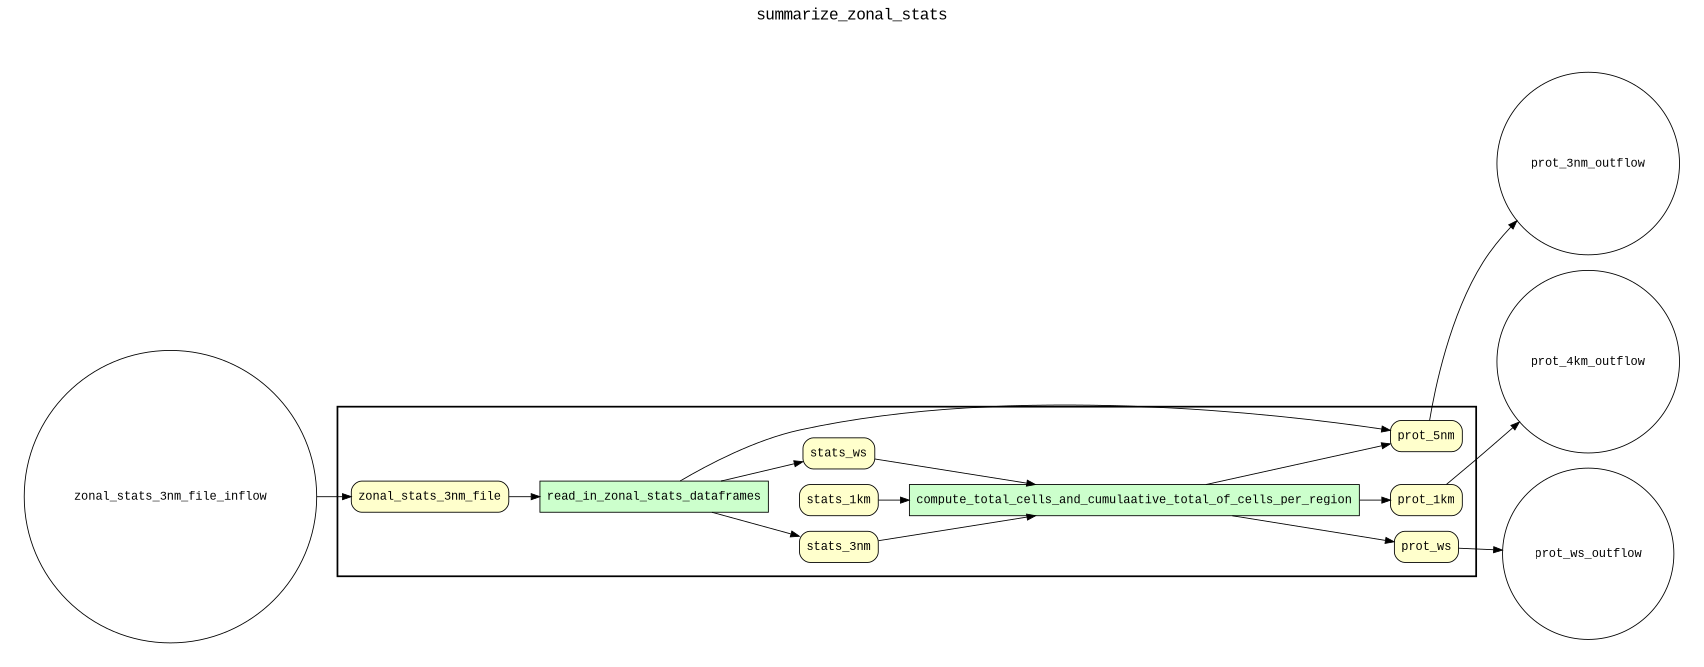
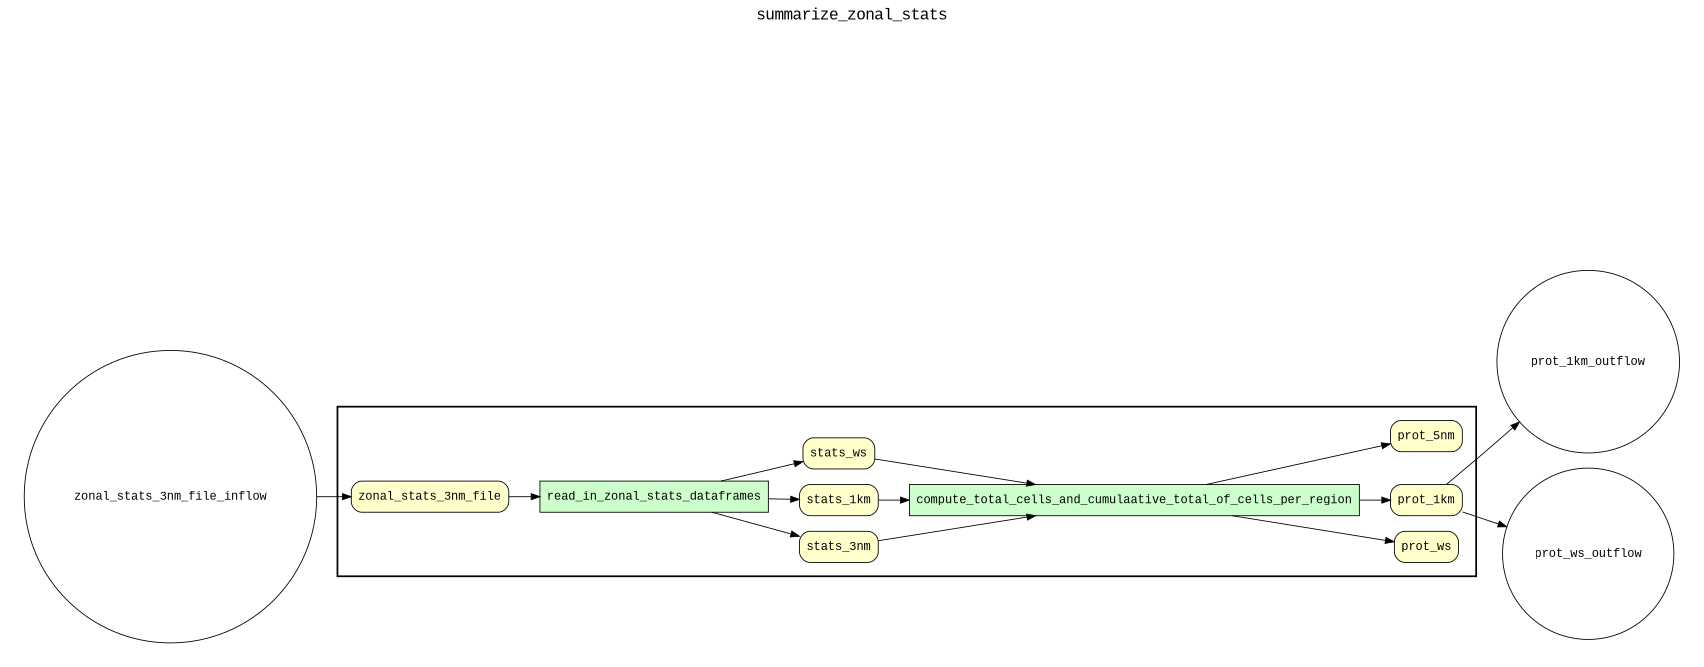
node "prot_3nm_outflow": removed
node "prot_4km_outflow": label "prot_4km_outflow" -> "prot_1km_outflow"
edge "read_in_zonal_stats_dataframes" -> "prot_5nm": now "read_in_zonal_stats_dataframes" -> "stats_1km"
edge "prot_ws" -> "prot_ws_outflow": now "prot_1km" -> "prot_ws_outflow"
